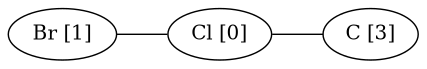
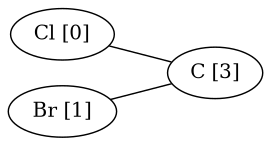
edge "Br [1]" -- "Cl [0]": now "Br [1]" -- "C [3]"
